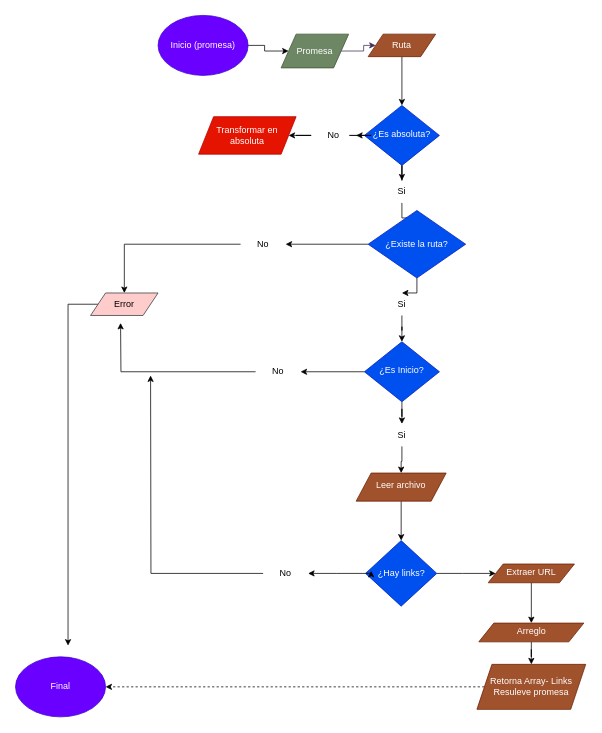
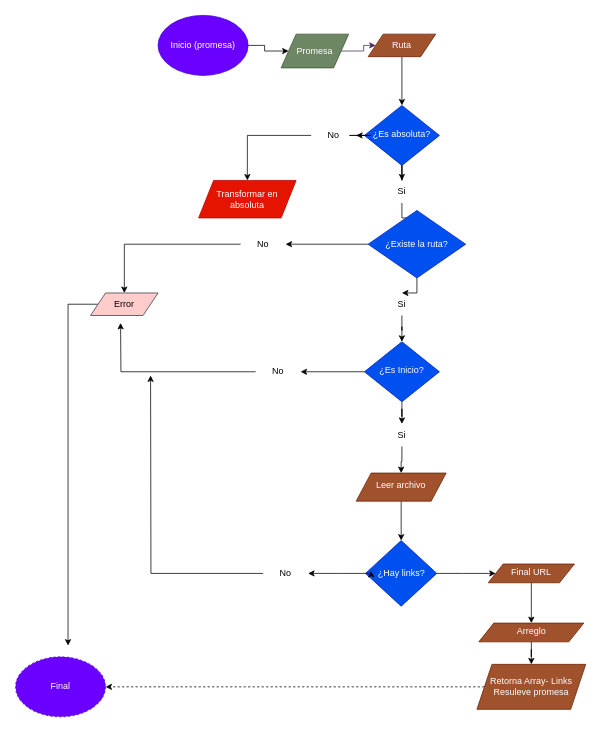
node "Transformar en absoluta": moved (247, 135) -> (247, 199)
node "Extraer URL": label "Extraer URL" -> "Final URL"
node "Final": style solid -> dashed
